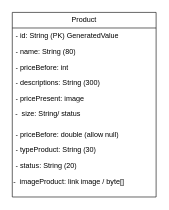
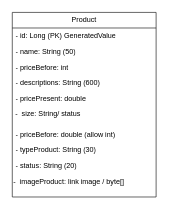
node "- id: String (PK) GeneratedValue": label "- id: String (PK) GeneratedValue" -> "- id: Long (PK) GeneratedValue"
node "- name: String (80)": label "- name: String (80)" -> "- name: String (50)"
node "- descriptions: String (300)": label "- descriptions: String (300)" -> "- descriptions: String (600)"
node "- pricePresent: image": label "- pricePresent: image" -> "- pricePresent: double"
node "- priceBefore: double (allow null)": label "- priceBefore: double (allow null)" -> "- priceBefore: double (allow int)"
